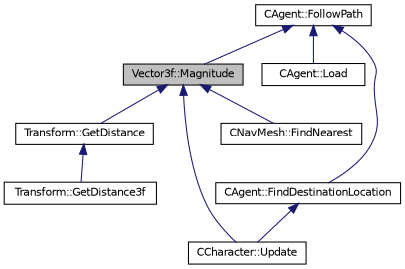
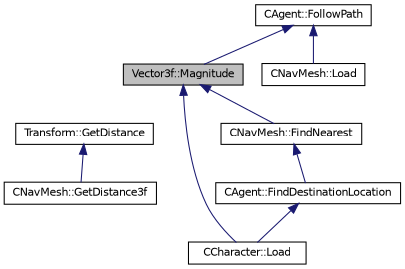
node "CAgent::Load": label "CAgent::Load" -> "CNavMesh::Load"
edge "Transform::GetDistance" -> "Vector3f::Magnitude": removed
edge "CAgent::FindDestinationLocation" -> "CAgent::FollowPath": now "CAgent::FindDestinationLocation" -> "CNavMesh::FindNearest"
node "Transform::GetDistance3f": label "Transform::GetDistance3f" -> "CNavMesh::GetDistance3f"
node "CCharacter::Update": label "CCharacter::Update" -> "CCharacter::Load"
